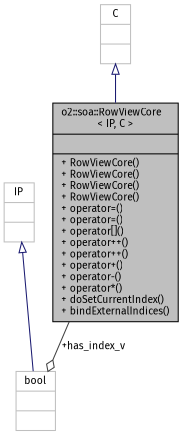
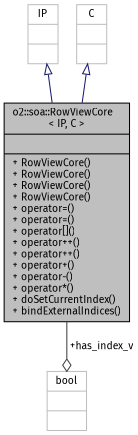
edge "bool" -> "IP": now "o2::soa::RowViewCore" -> "IP"
